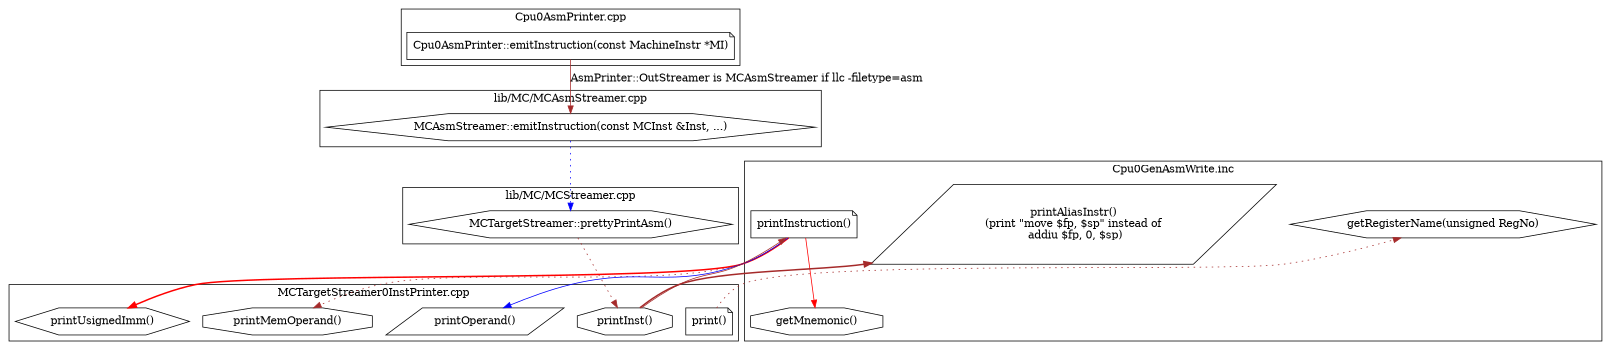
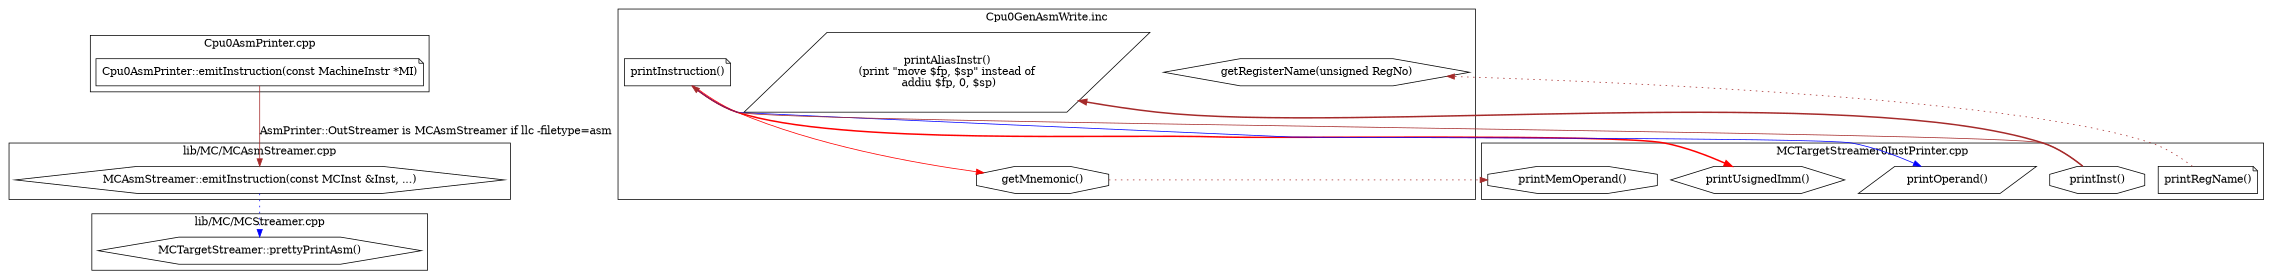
edge "MCTargetStreamer::prettyPrintAsm()" -> "printInst()": removed
edge "printInstruction()" -> "printMemOperand()": now "getMnemonic()" -> "printMemOperand()"
node "print()": label "print()" -> "printRegName()"
